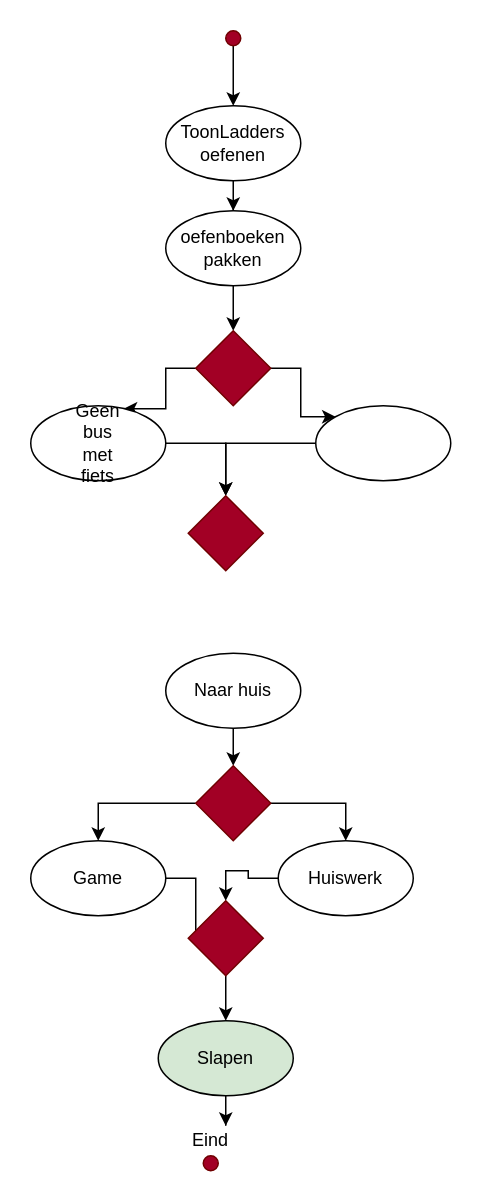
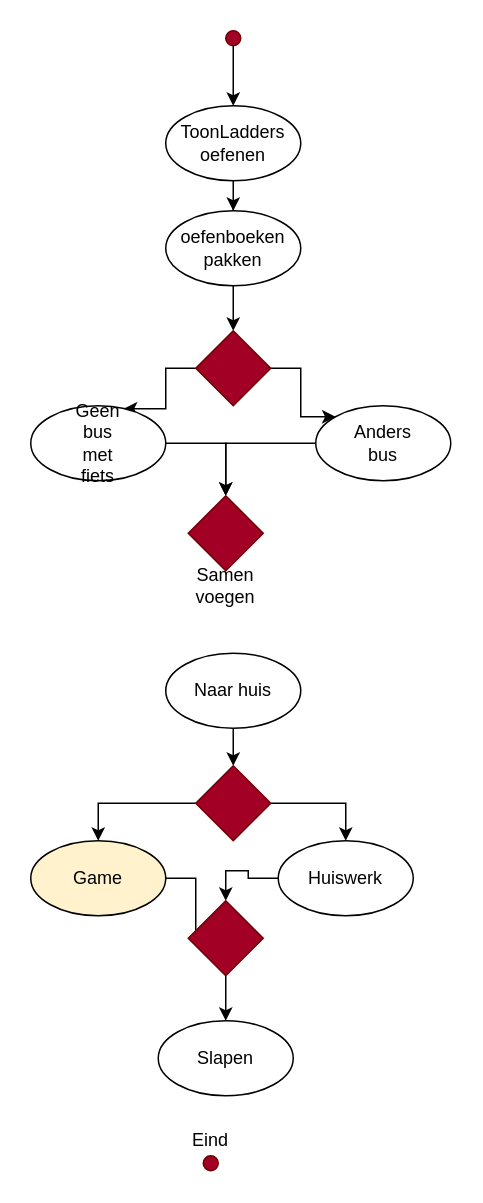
node "Anders bus": added
node "Samen voegen": added
node "Game": fillcolor #ffffff -> #fff2cc
node "Slapen": fillcolor #d5e8d4 -> #ffffff
edge "Slapen" -> "Eind": removed
